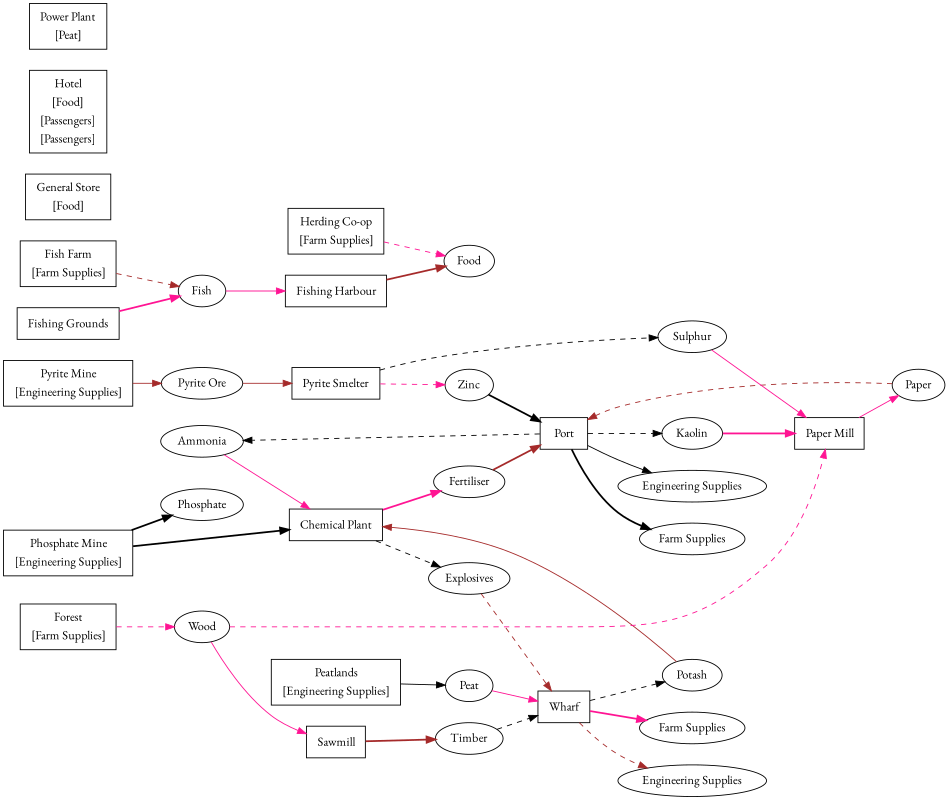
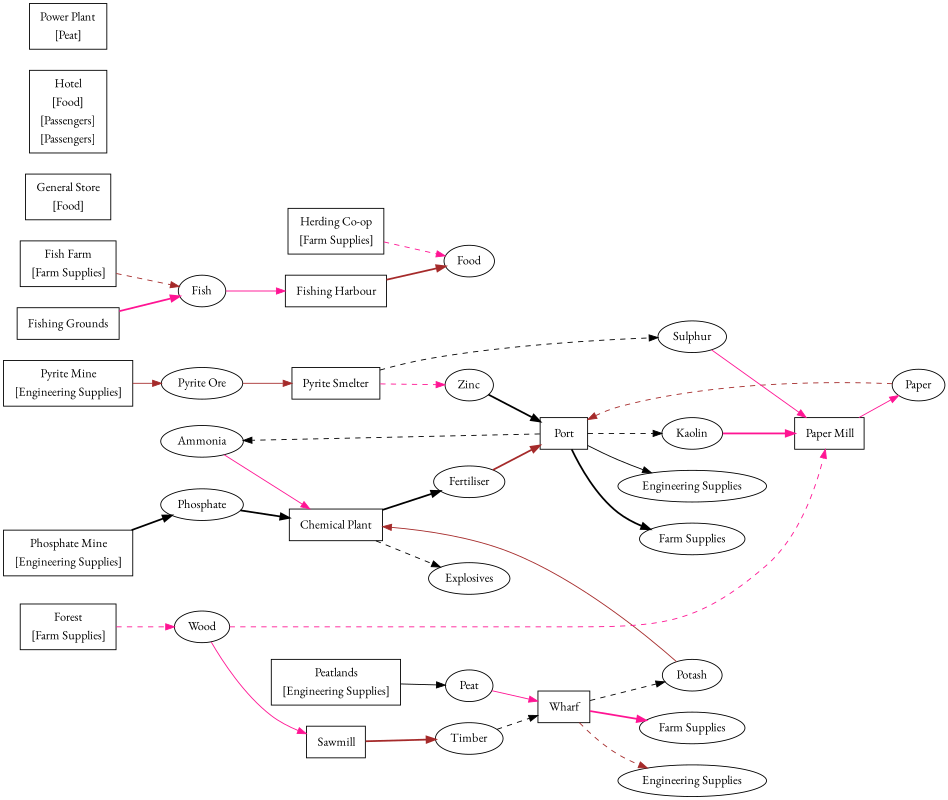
edge "Chemical Plant" -> "Fertiliser": color deeppink -> black
edge "Phosphate Mine" -> "Chemical Plant": now "Phosphate" -> "Chemical Plant"
edge "Explosives" -> "Wharf": removed
